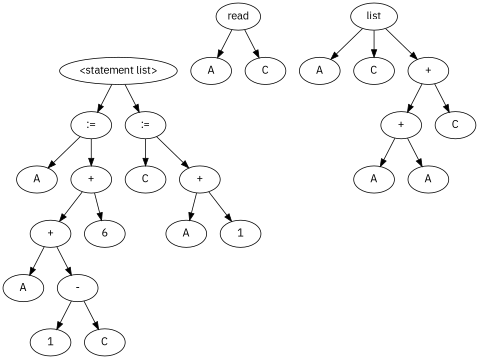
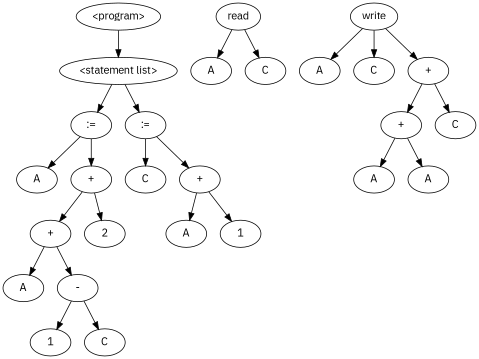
node "<program>": added
node "list": label "list" -> "write"
node "6": label "6" -> "2"
